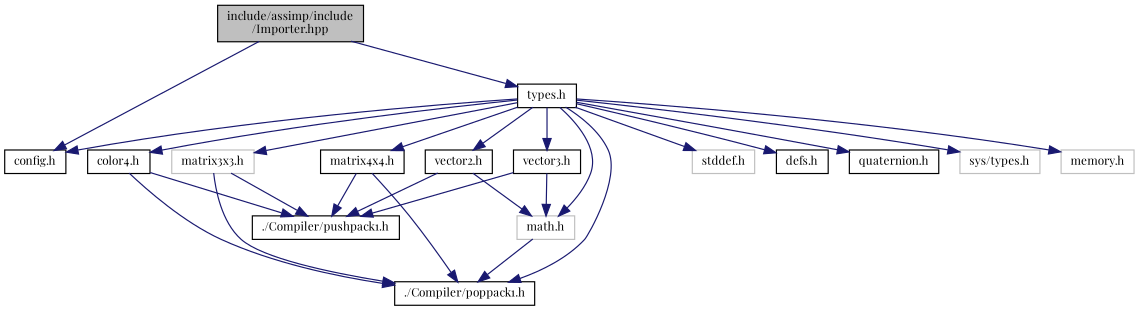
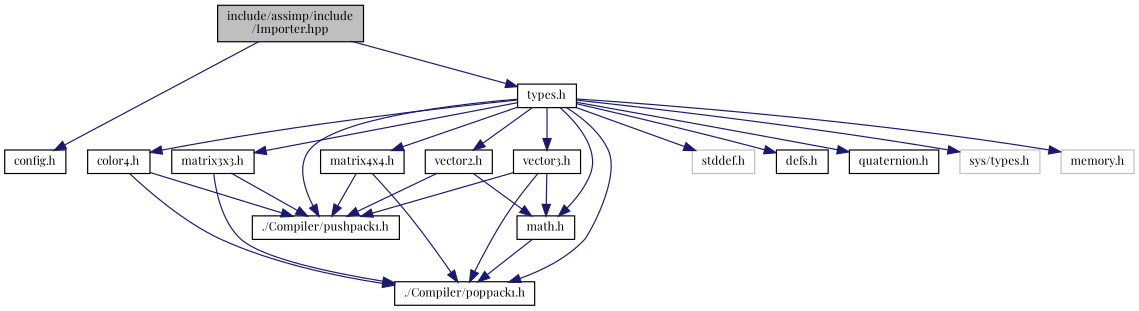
edge "types.h" -> "config.h": now "types.h" -> "./Compiler/pushpack1.h"
node "matrix3x3.h": color grey75 -> black
edge "vector3.h" -> "./Compiler/poppack1.h": added
node "math.h": color grey75 -> black
